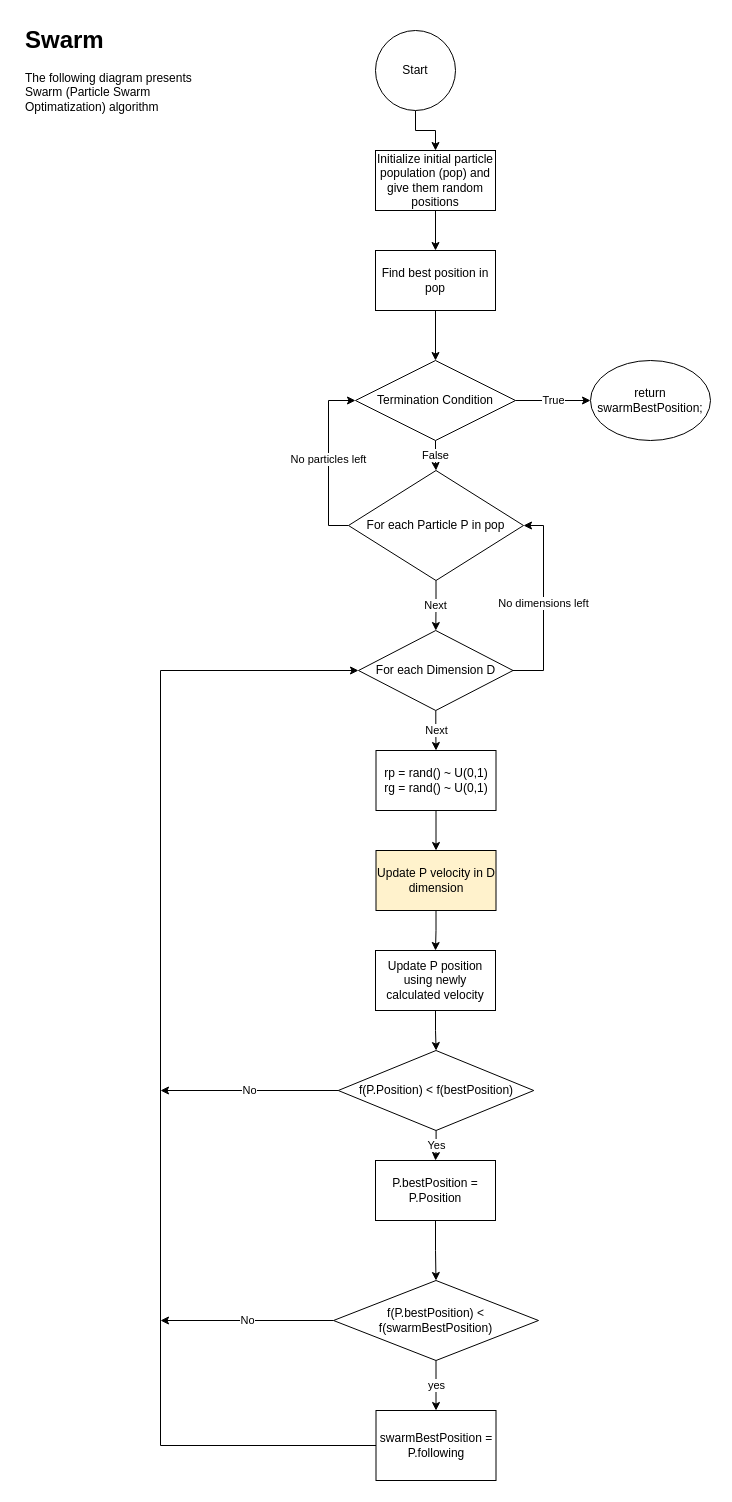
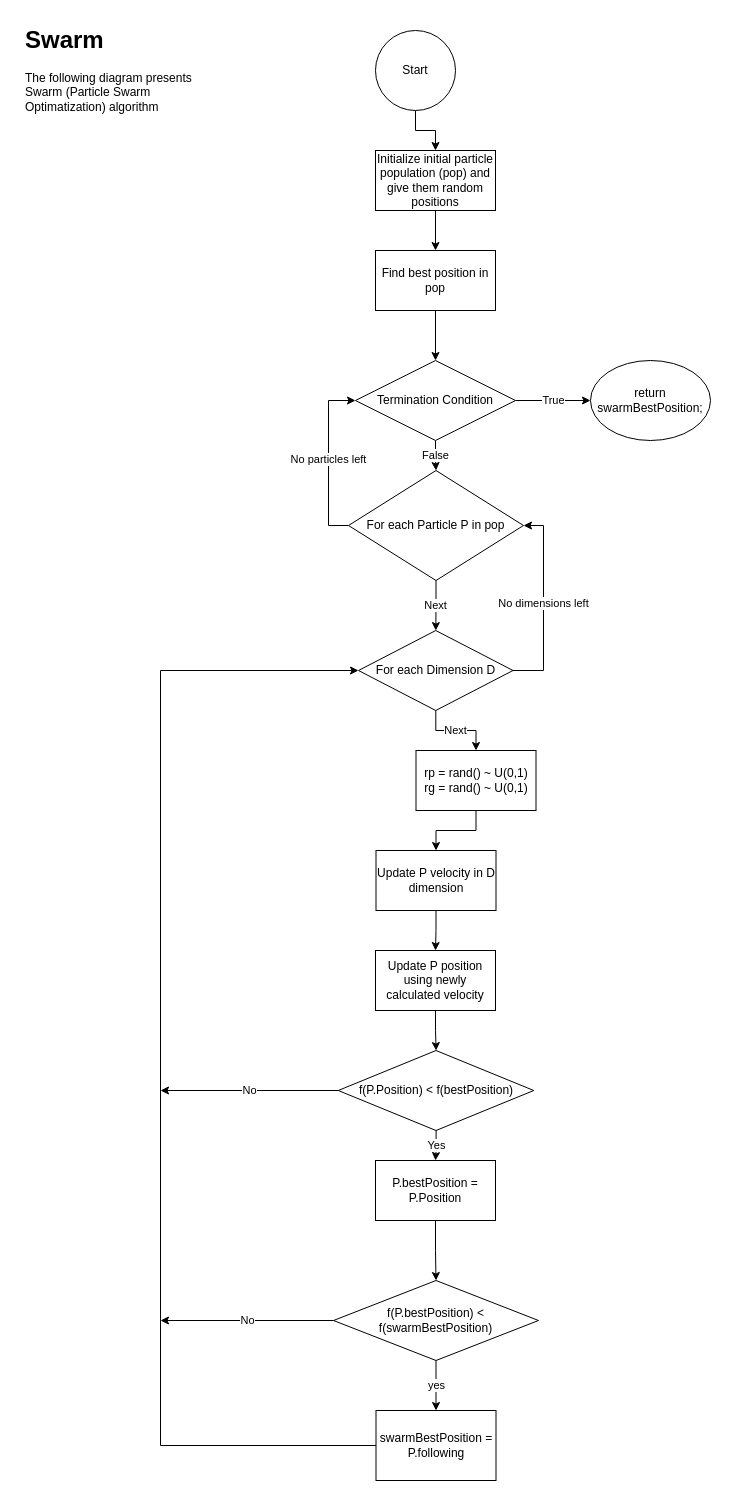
node "rp = rand() ~ U(0,1) rg = rand() ~ U(0,1)": moved (436, 781) -> (476, 781)
node "Update P velocity in D dimension": fillcolor #fff2cc -> #ffffff
